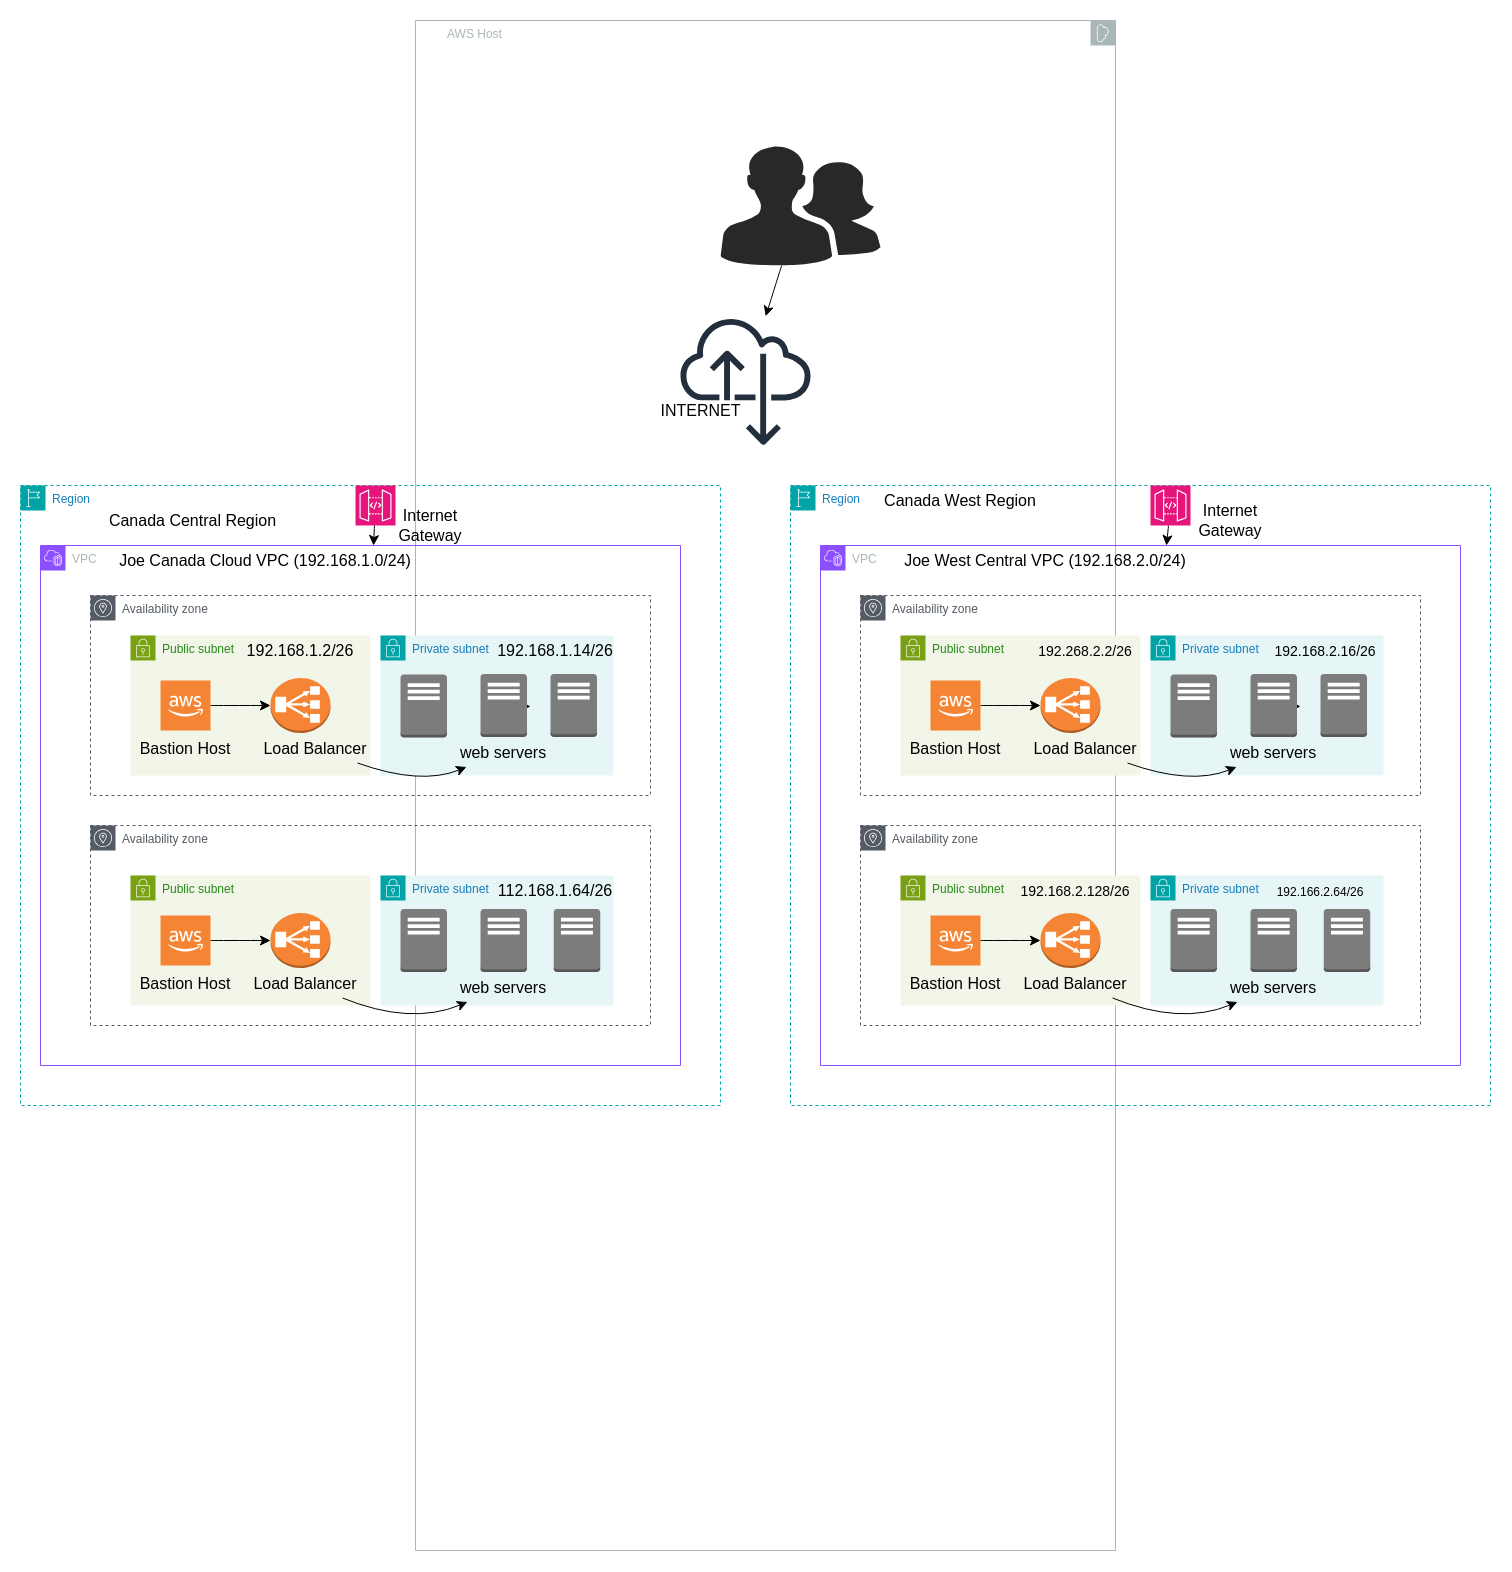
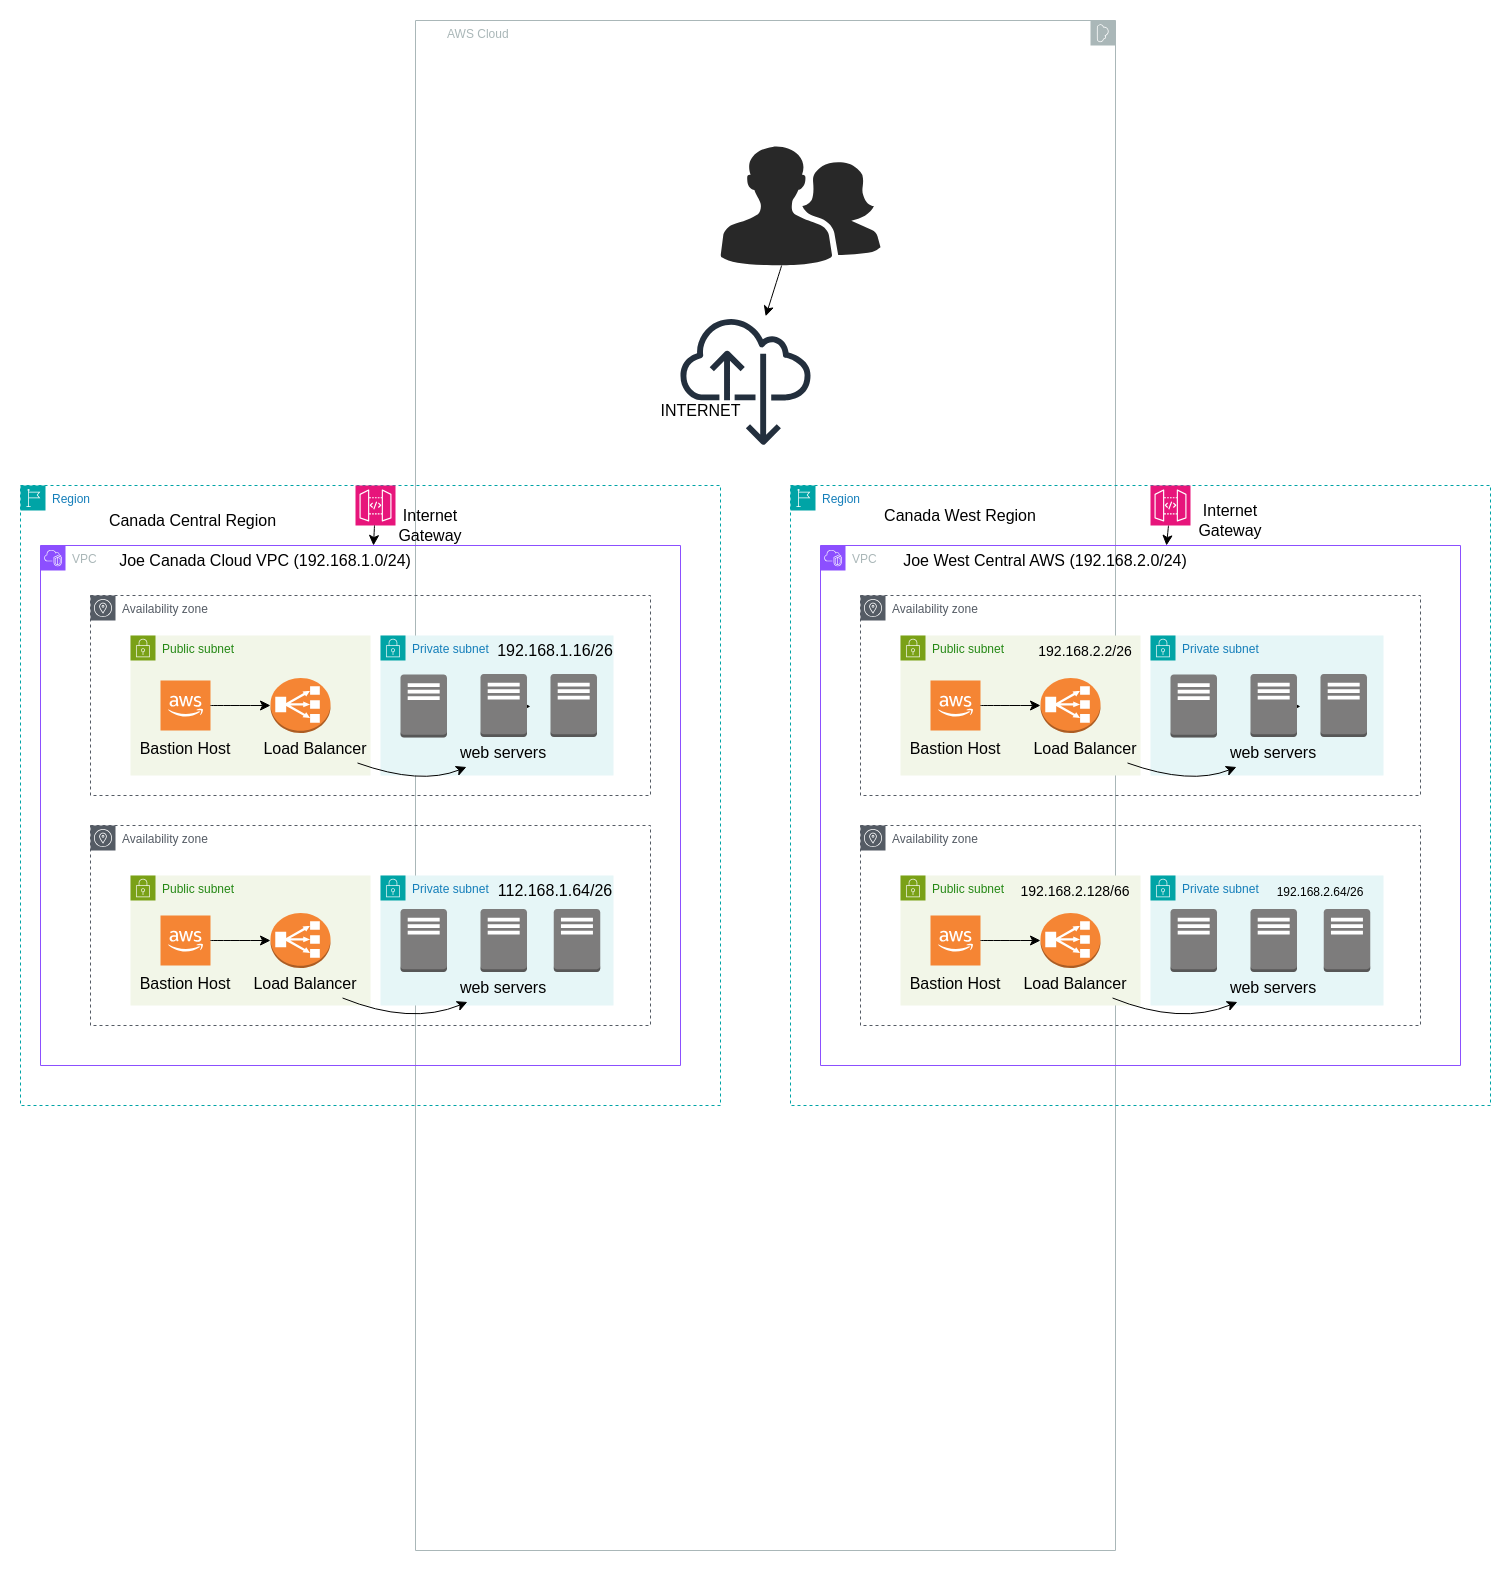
node "AWS Host": label "AWS Host" -> "AWS Cloud"
node "Canada West Region": moved (961, 501) -> (961, 516)
node "Joe West Central VPC (192.168.2.0/24)": label "Joe West Central VPC (192.168.2.0/24)" -> "Joe West Central AWS (192.168.2.0/24)"
node "192.168.1.2/26": removed
node "192.168.1.14/26": label "192.168.1.14/26" -> "192.168.1.16/26"
node "192.268.2.2/26": label "192.268.2.2/26" -> "192.168.2.2/26"
node "192.168.2.16/26": removed
node "192.168.2.128/26": label "192.168.2.128/26" -> "192.168.2.128/66"
node "192.166.2.64/26": label "192.166.2.64/26" -> "192.168.2.64/26"
